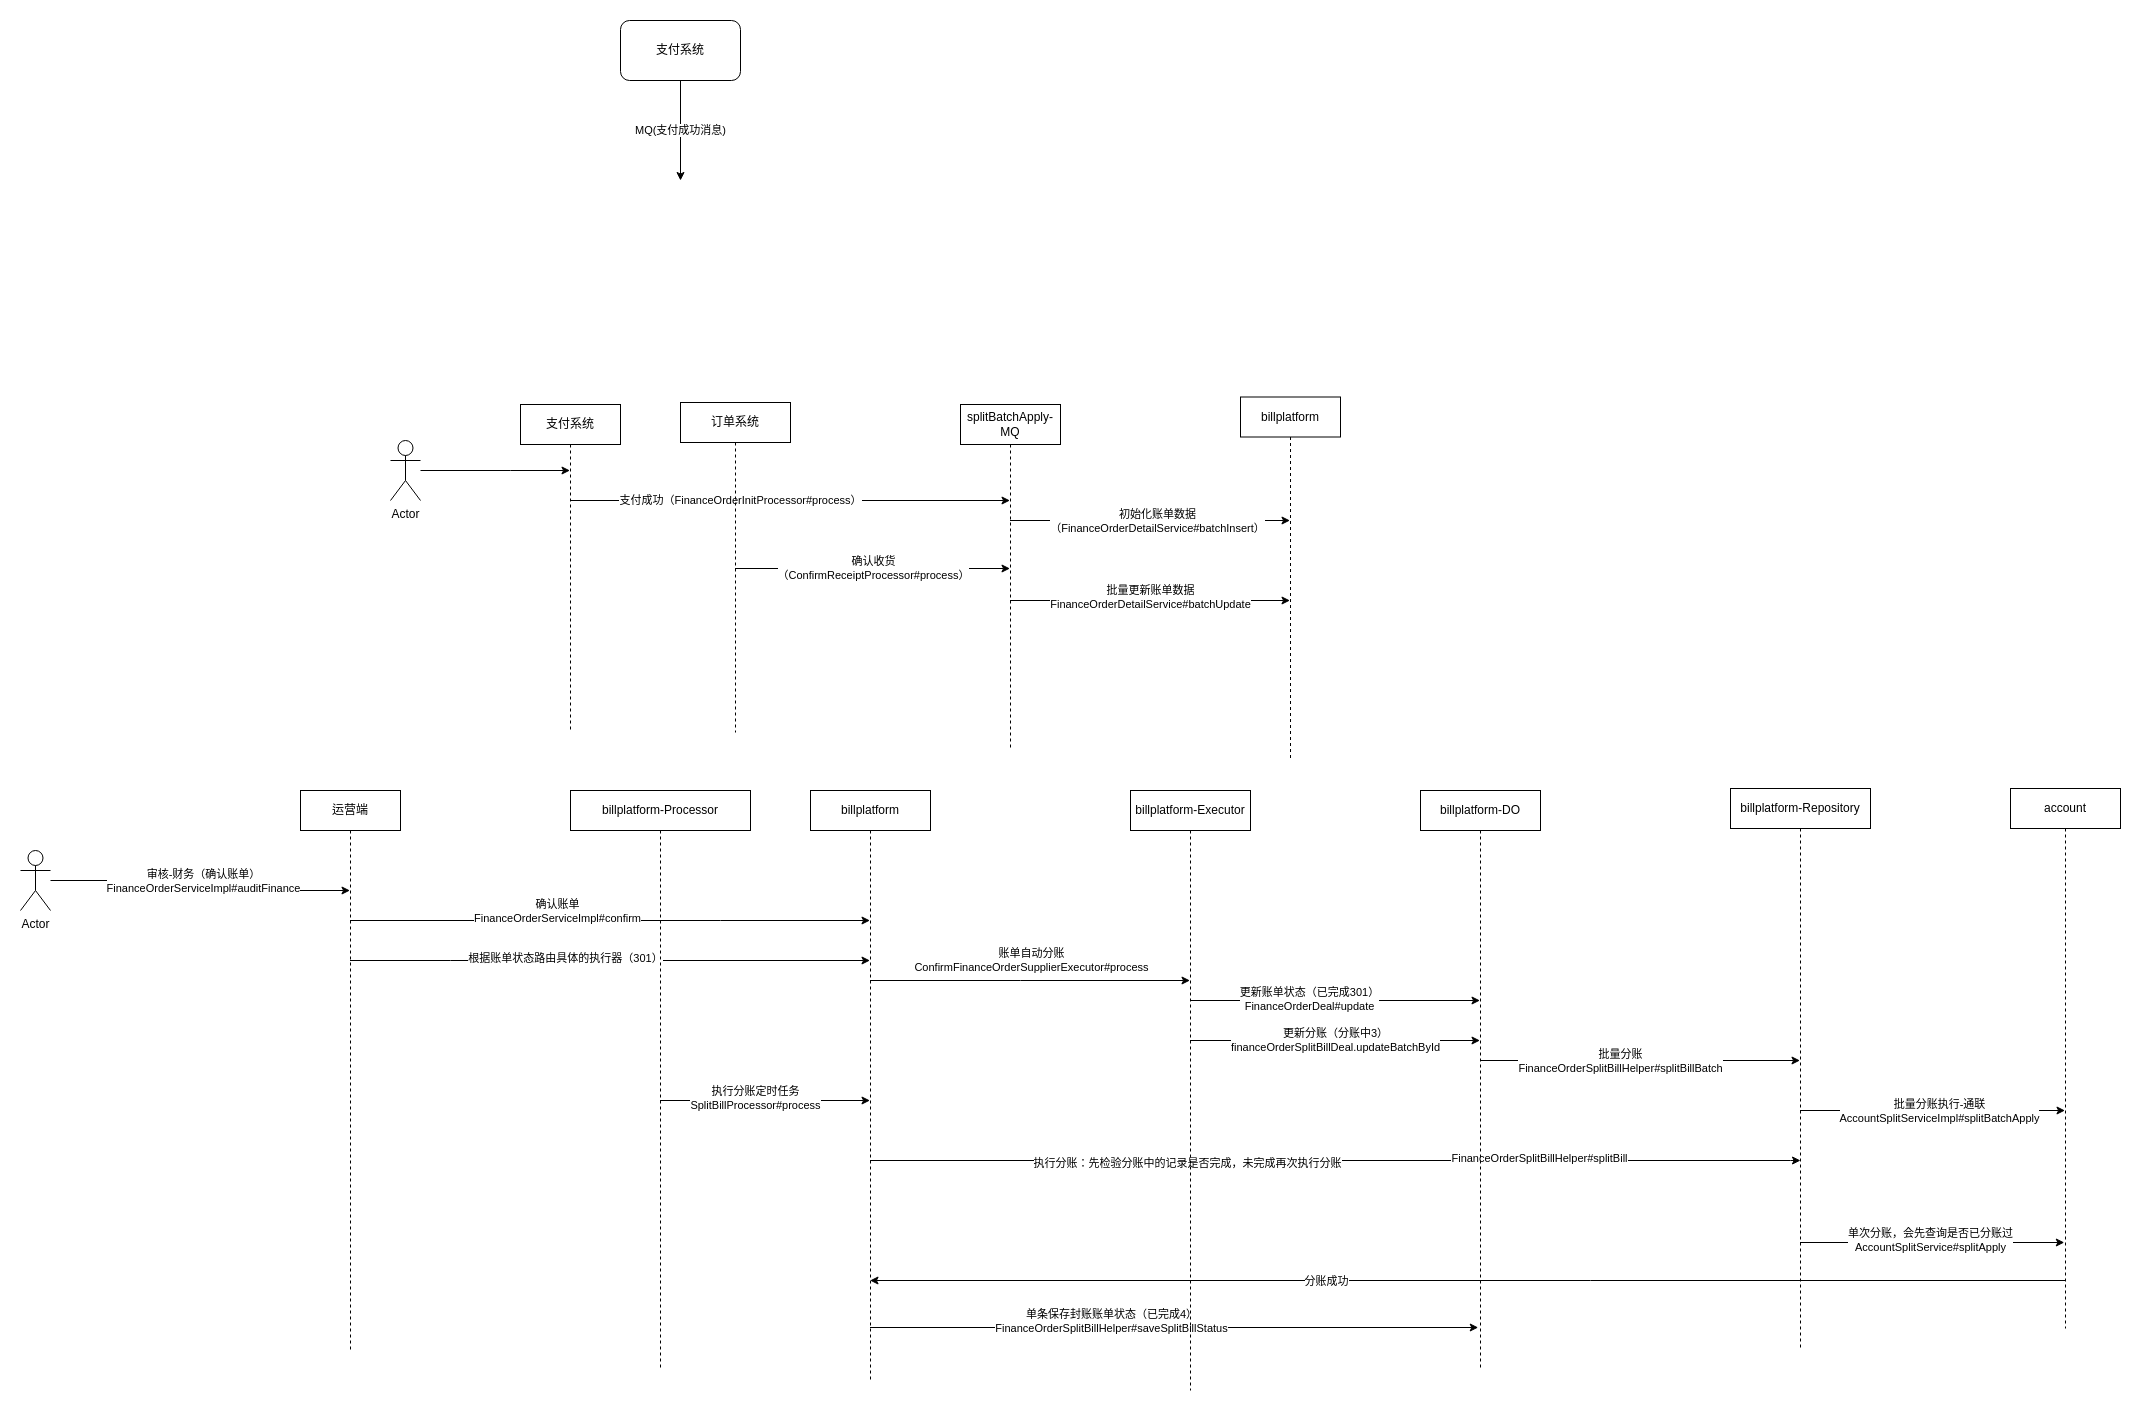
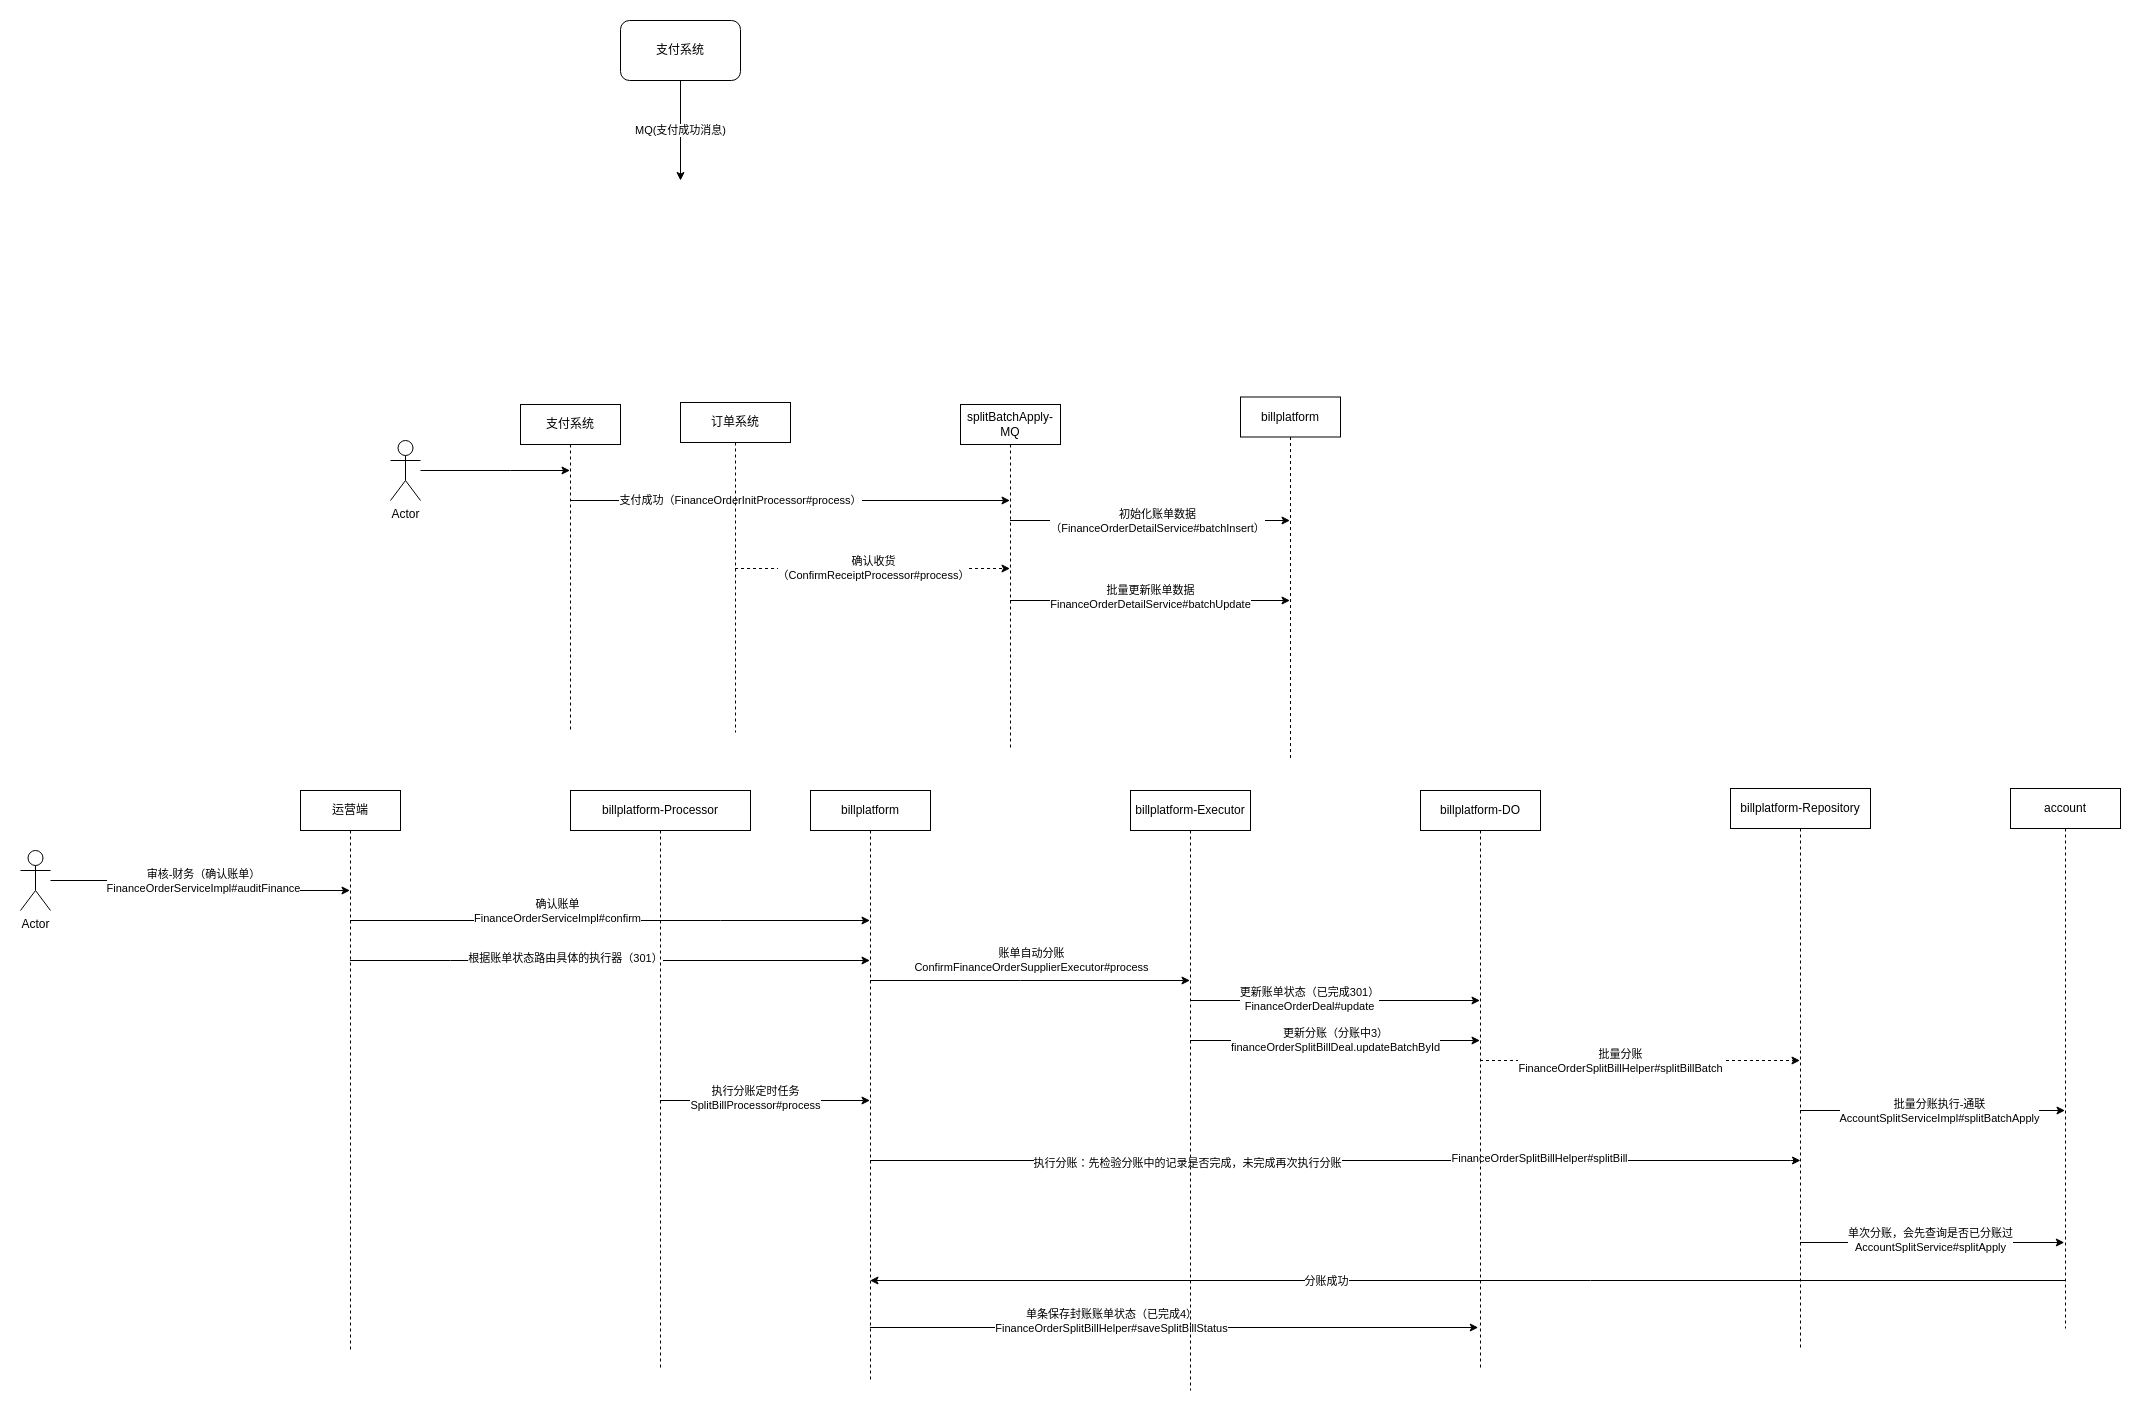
edge "订单系统" -> "splitBatchApply-MQ": style solid -> dashed
edge "billplatform-DO" -> "billplatform-Repository": style solid -> dashed
